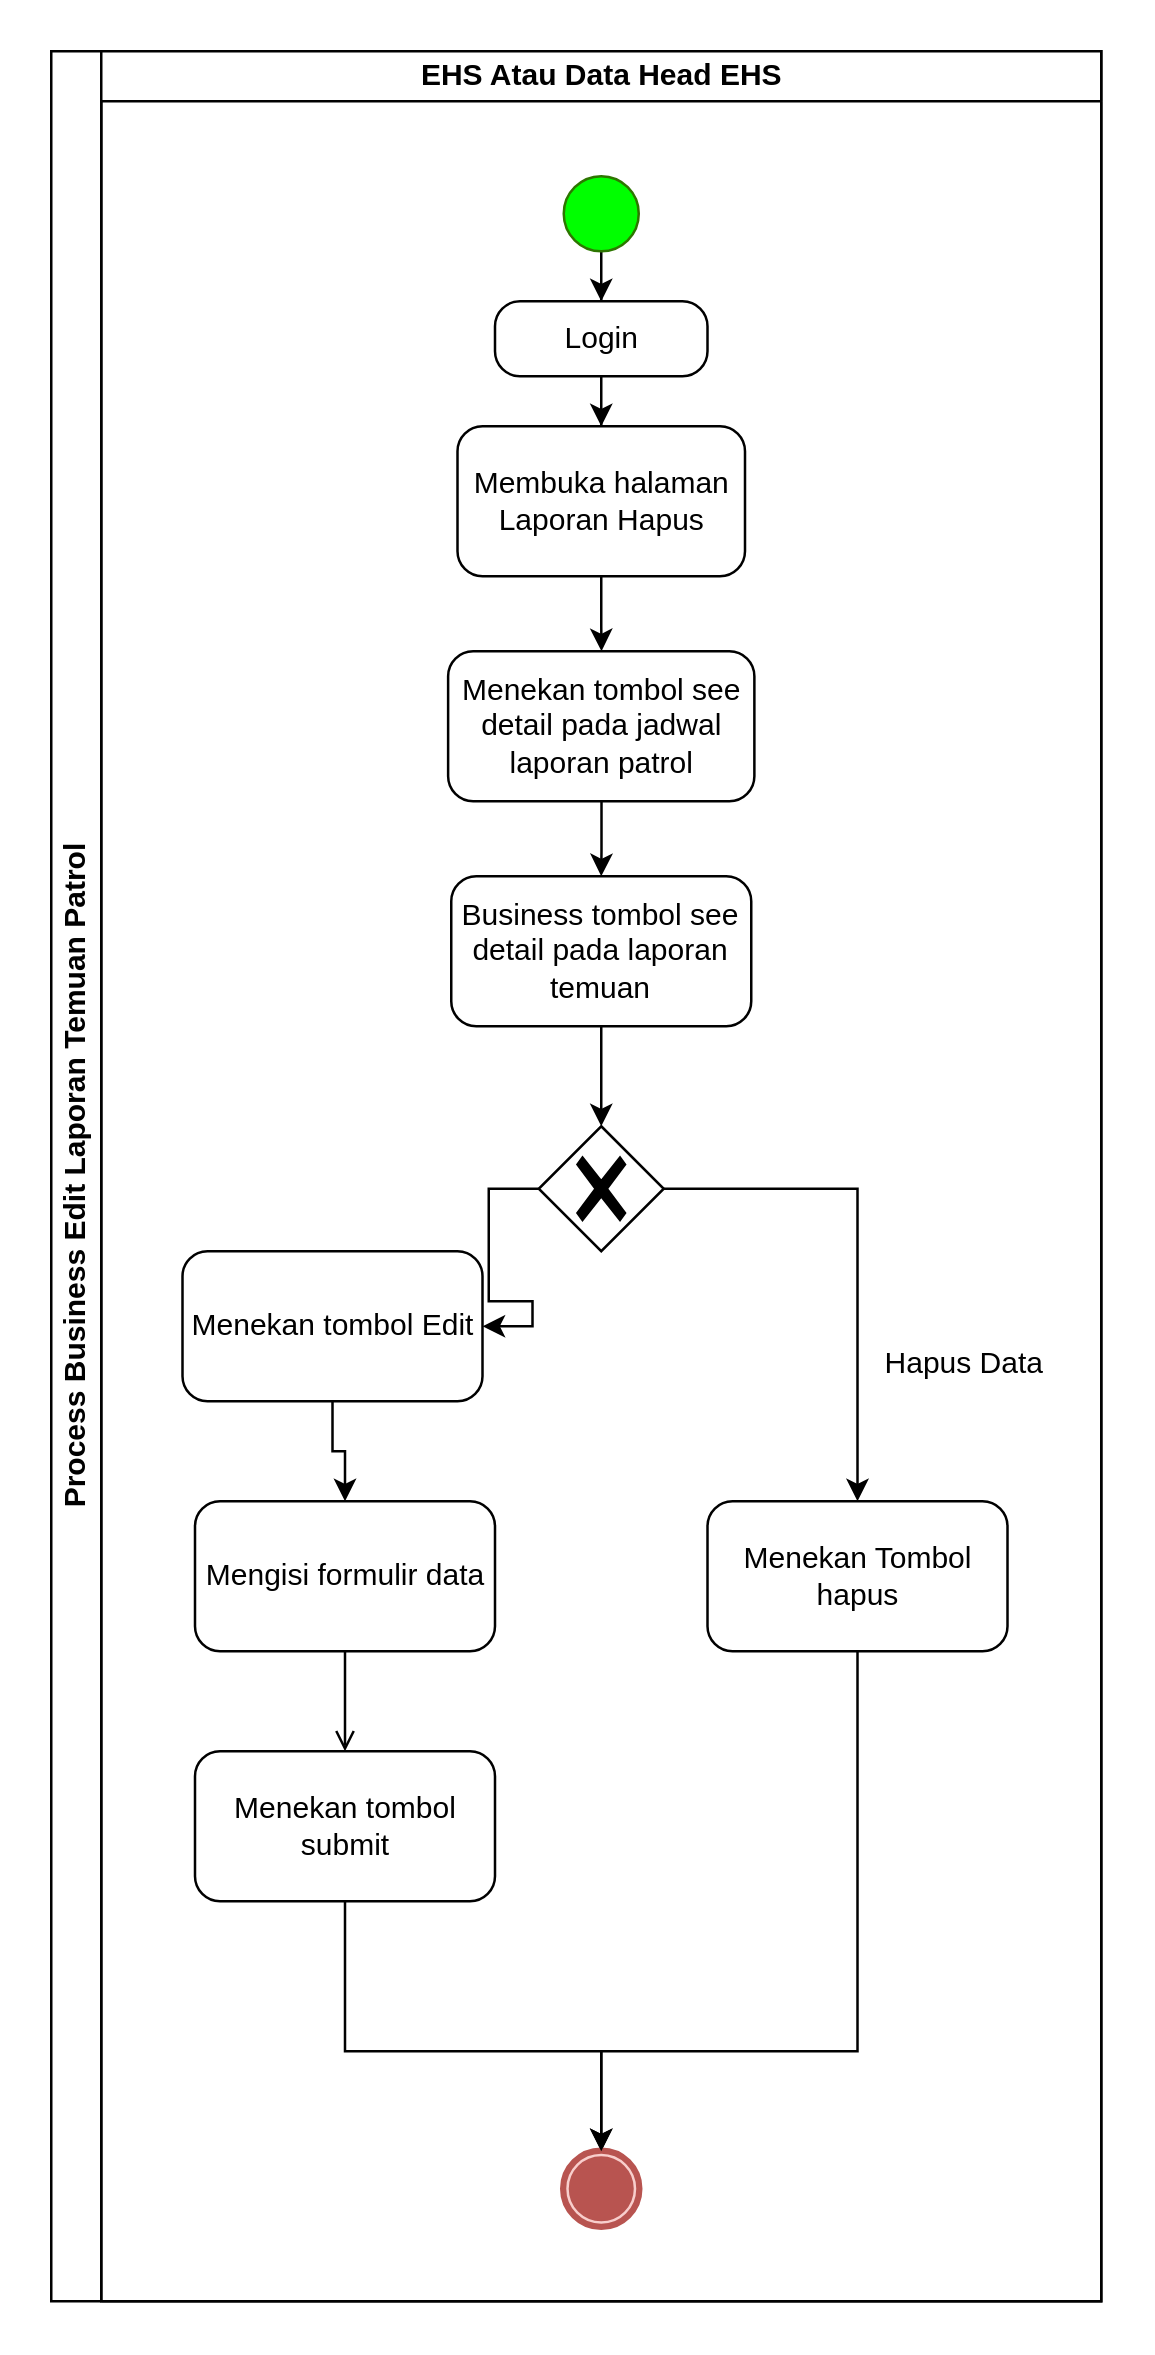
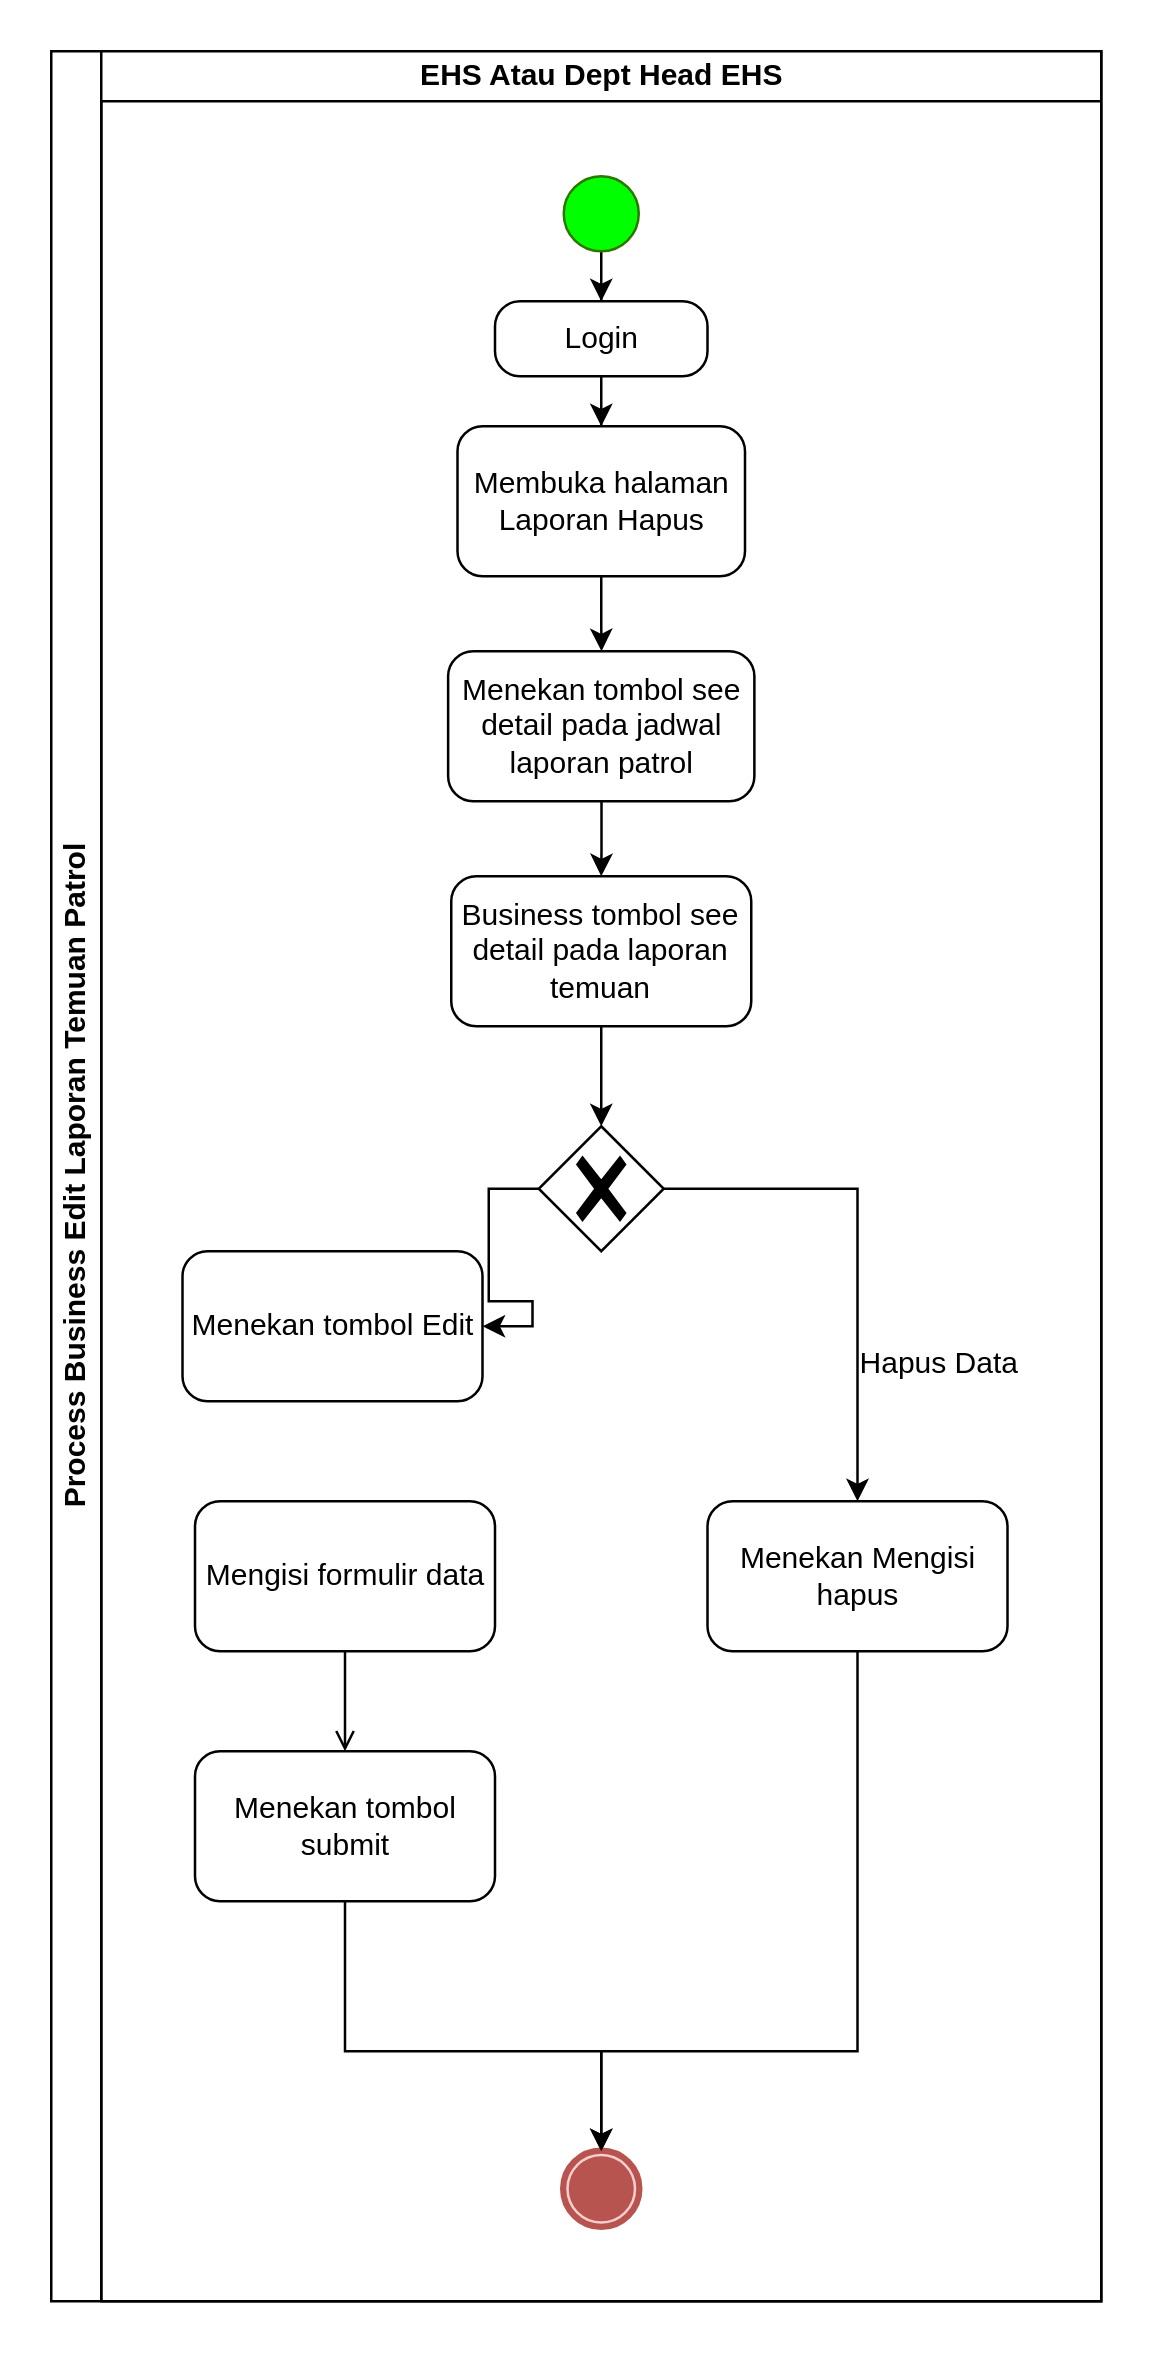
node "EHS Atau Data Head EHS": label "EHS Atau Data Head EHS" -> "EHS Atau Dept Head EHS"
node "Hapus Data": moved (964, 1364) -> (939, 1364)
edge "Menekan tombol Edit" -> "Mengisi formulir data": removed
node "Menekan Tombol hapus": label "Menekan Tombol hapus" -> "Menekan Mengisi hapus"
